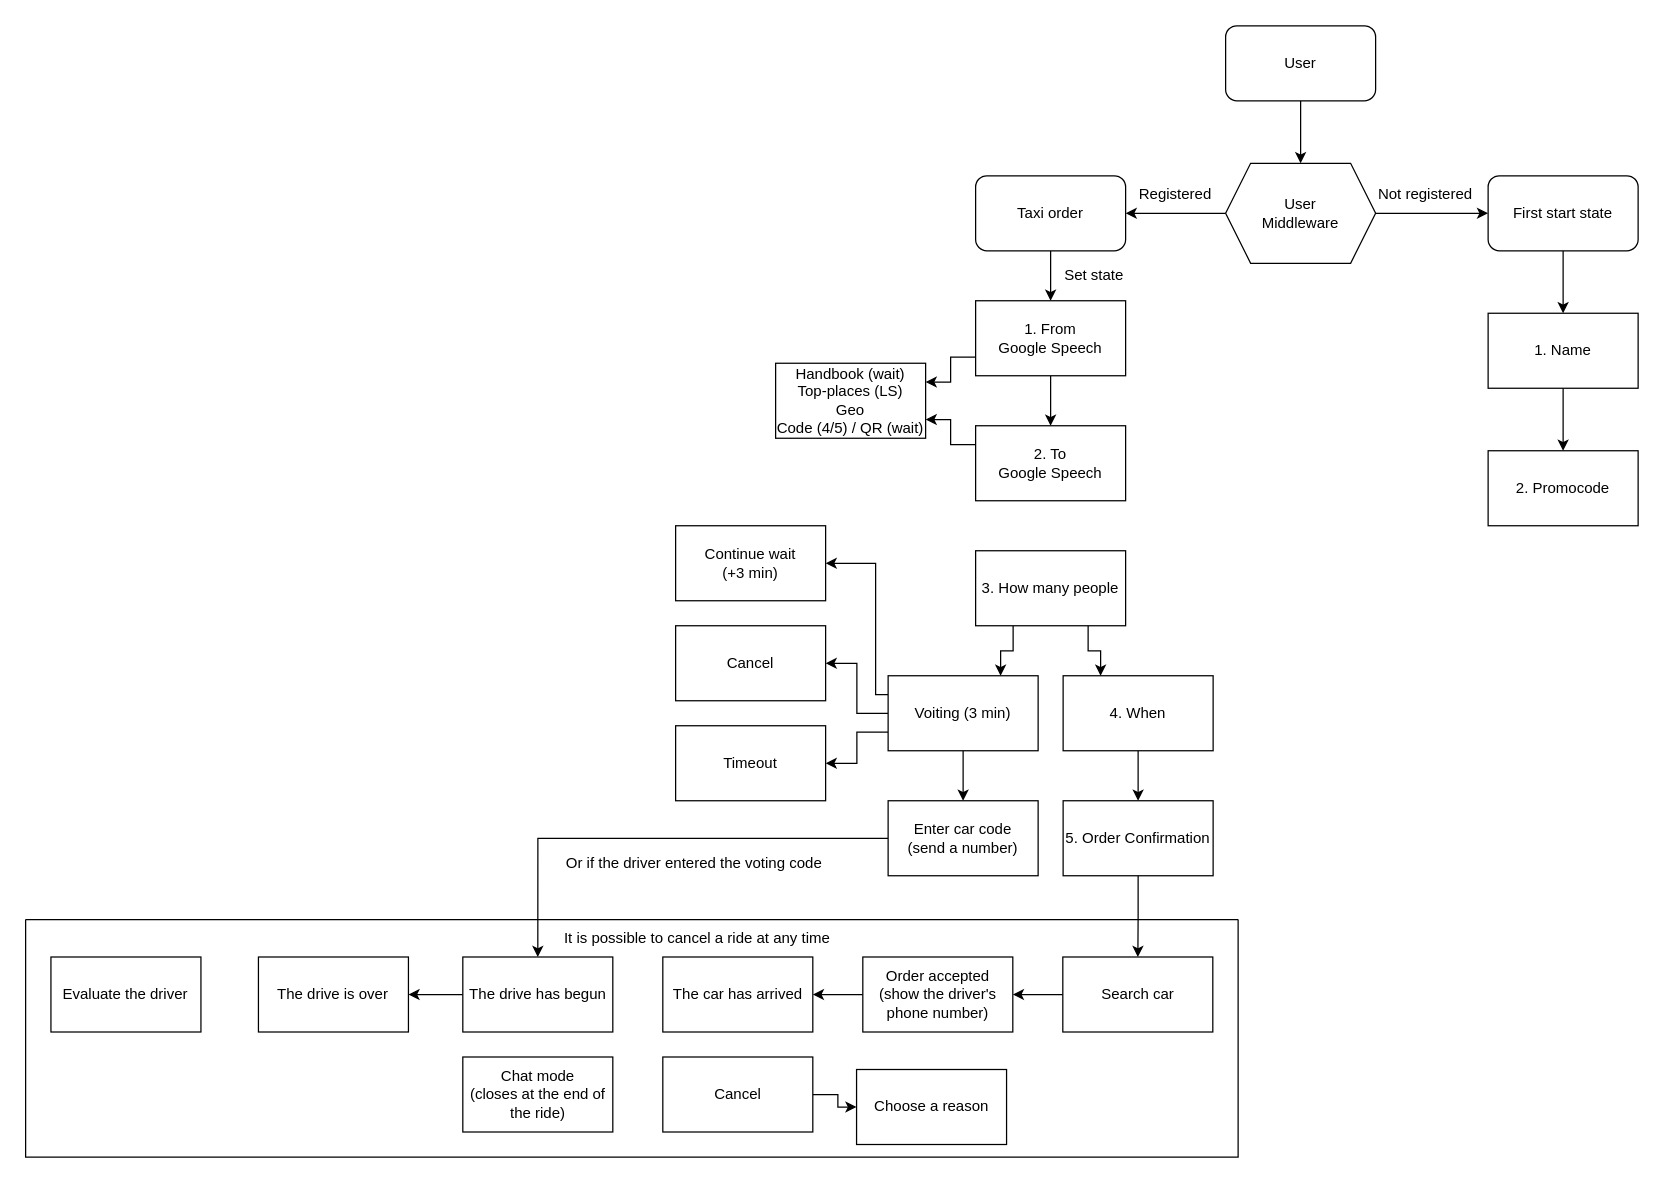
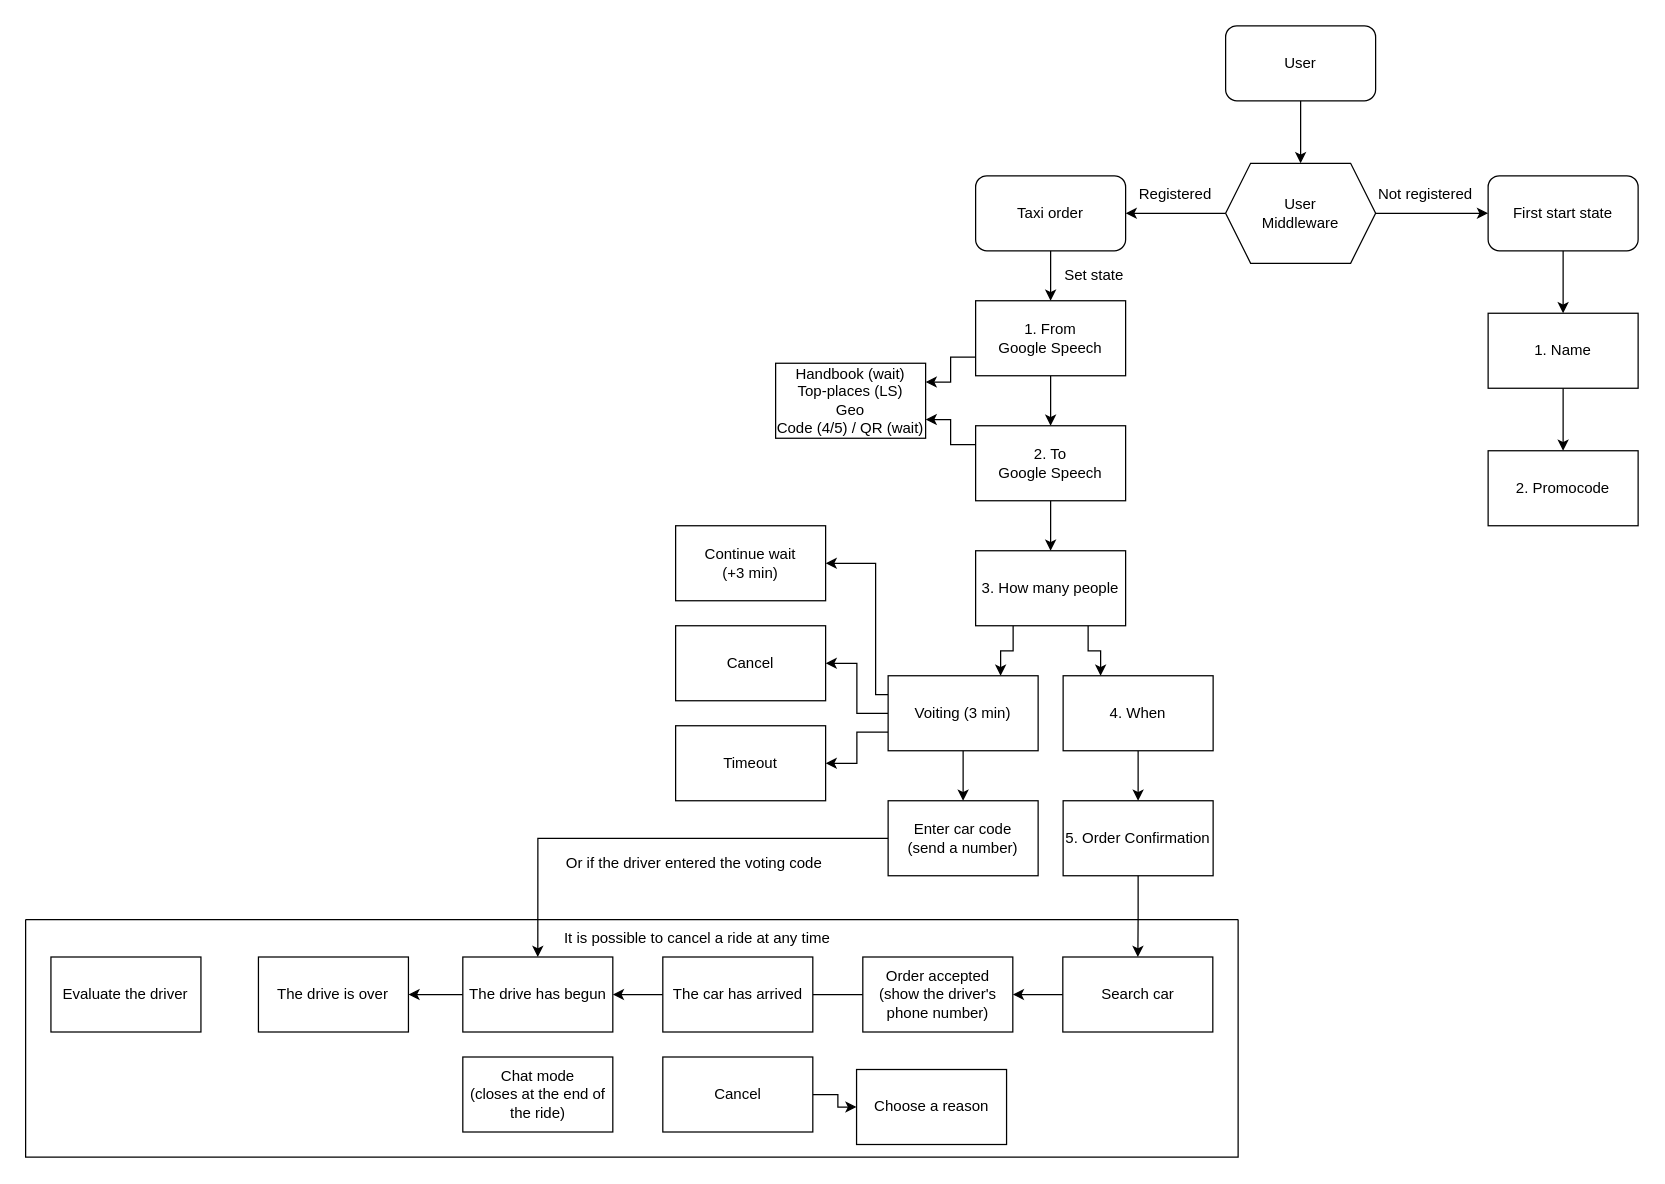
edge "2. To Google Speech" -> "3. How many people": added
edge "The car has arrived" -> "The drive has begun": added
edge "Order accepted (show the driver's phone number)" -> "The car has arrived": arrowhead classic -> none
